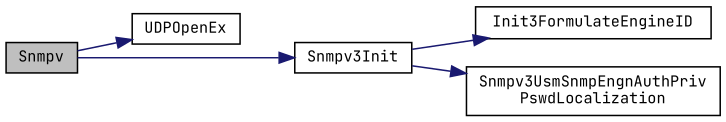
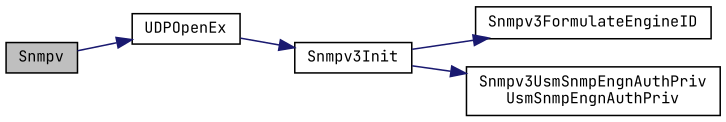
node "Init3FormulateEngineID": label "Init3FormulateEngineID" -> "Snmpv3FormulateEngineID"
edge "Snmpv" -> "Snmpv3Init": now "UDPOpenEx" -> "Snmpv3Init"
node "Snmpv3UsmSnmpEngnAuthPriv PswdLocalization": label "Snmpv3UsmSnmpEngnAuthPriv PswdLocalization" -> "Snmpv3UsmSnmpEngnAuthPriv UsmSnmpEngnAuthPriv"
